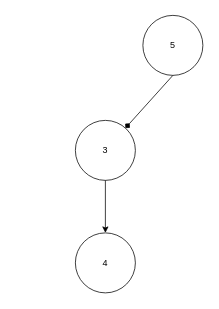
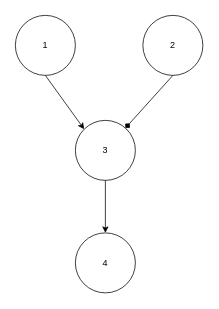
node "1": added
node "5": label "5" -> "2"
edge "1" -> "3": added
